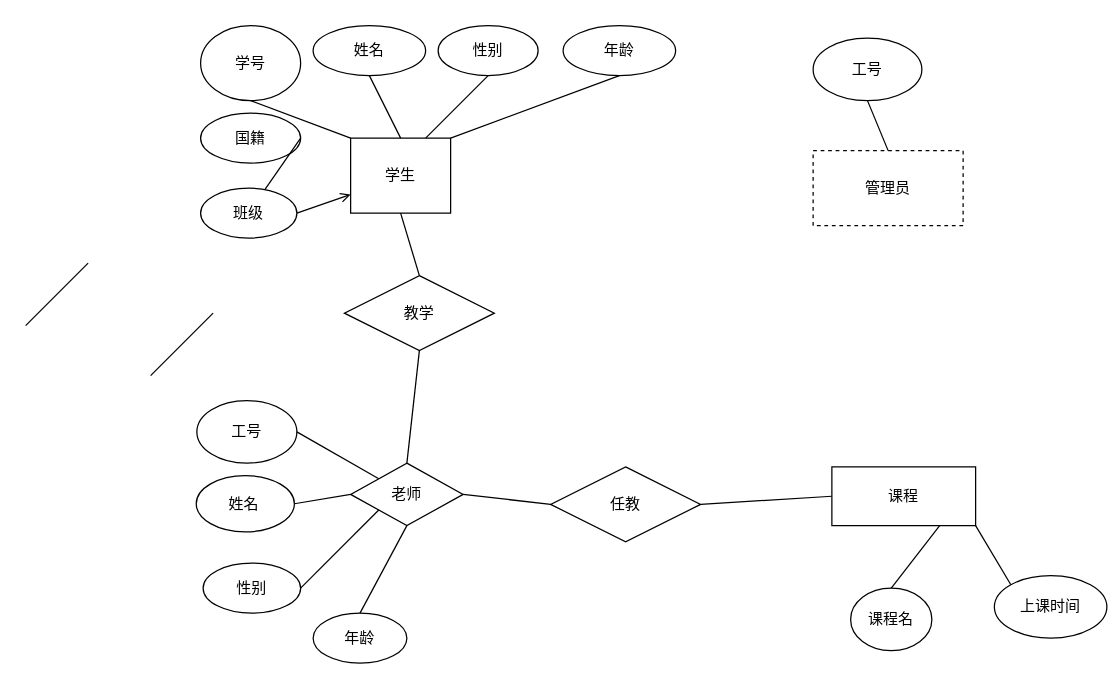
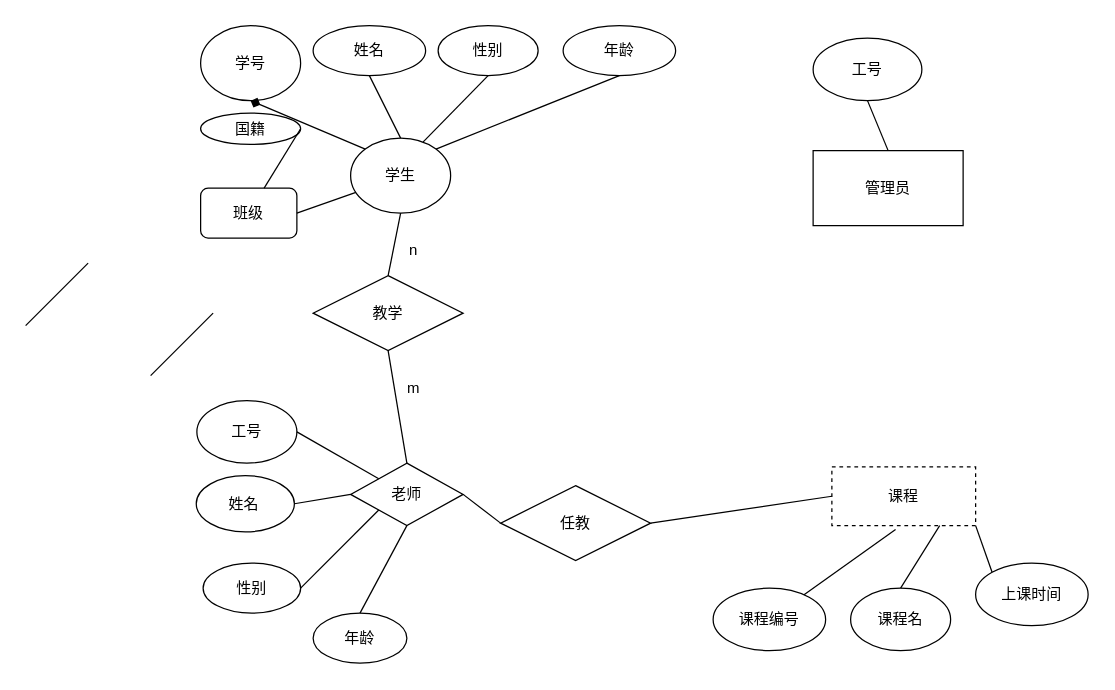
edge "学号" -- "学生": arrowhead none -> diamond
node "国籍": size 100x50 -> 100x31
node "学生": shape rectangle -> ellipse
node "管理员": style dashed -> solid
edge "班级" -> "学生": arrowhead open -> none
node "班级": shape ellipse -> rounded rectangle
node "n": added
node "教学": moved (419, 313) -> (388, 313)
node "m": added
node "课程": style solid -> dashed
node "任教": moved (626, 504) -> (576, 523)
edge "课程" -- "课程编号": added
node "上课时间": moved (1051, 607) -> (1032, 594)
node "课程编号": added
node "课程名": size 81x63 -> 100x63
